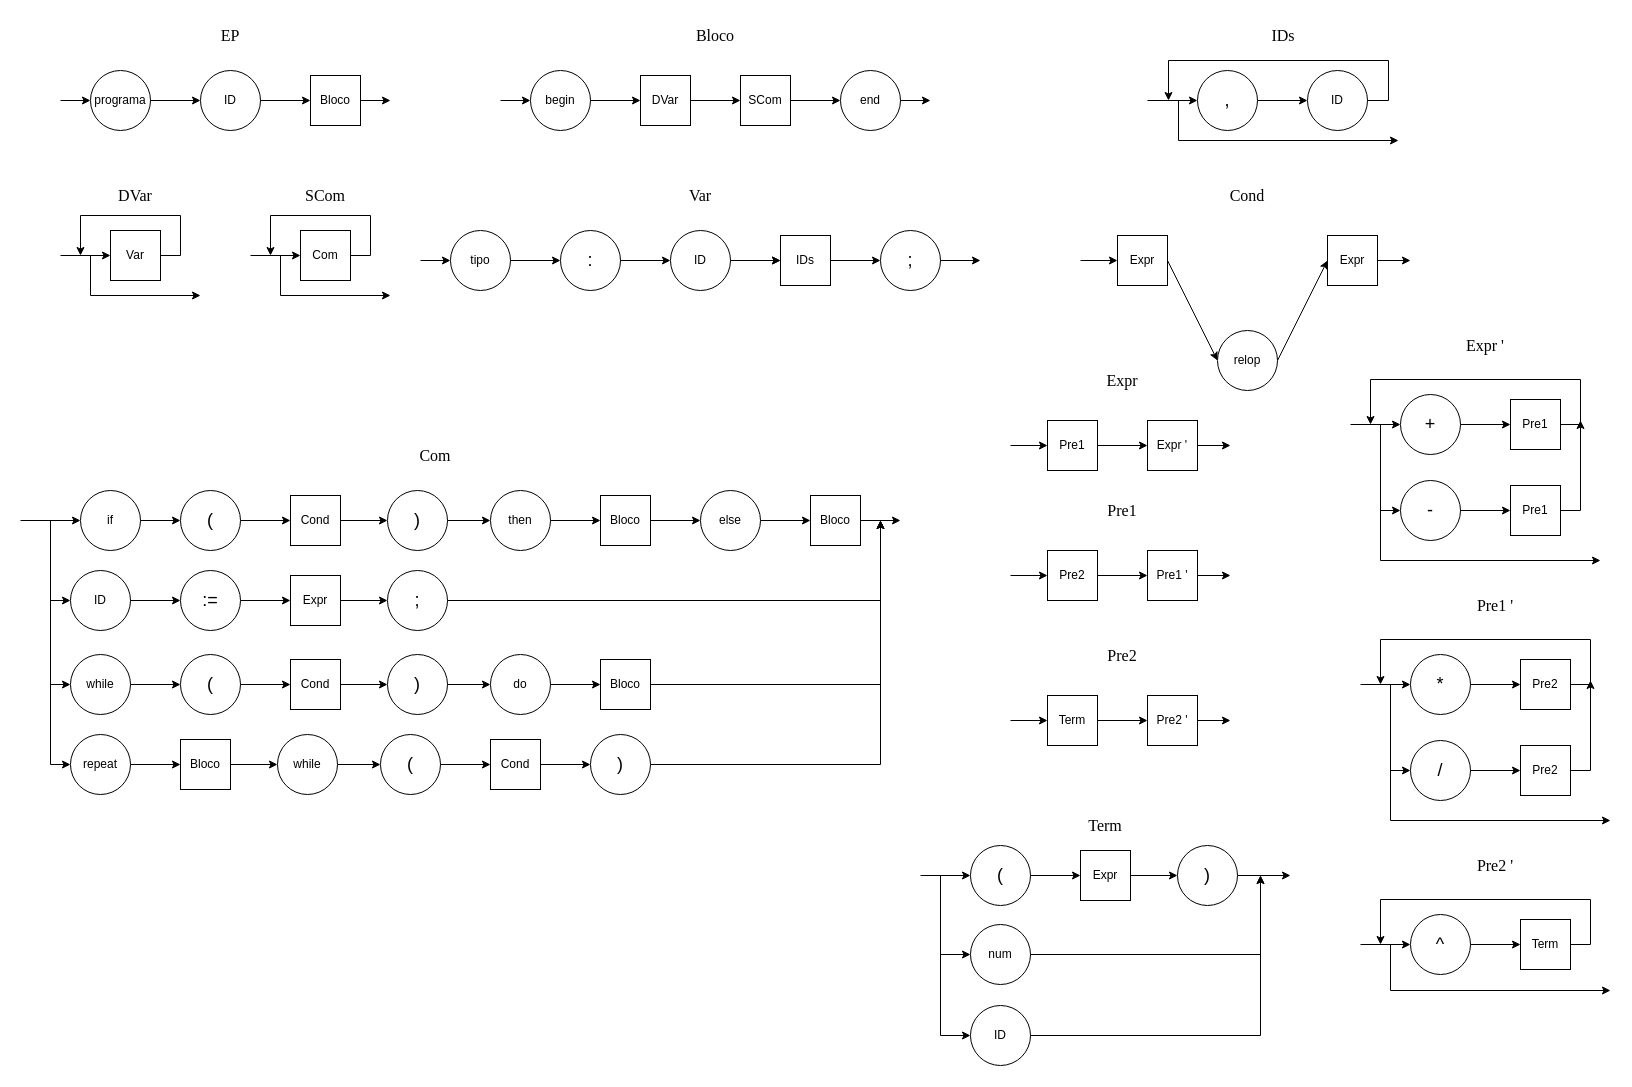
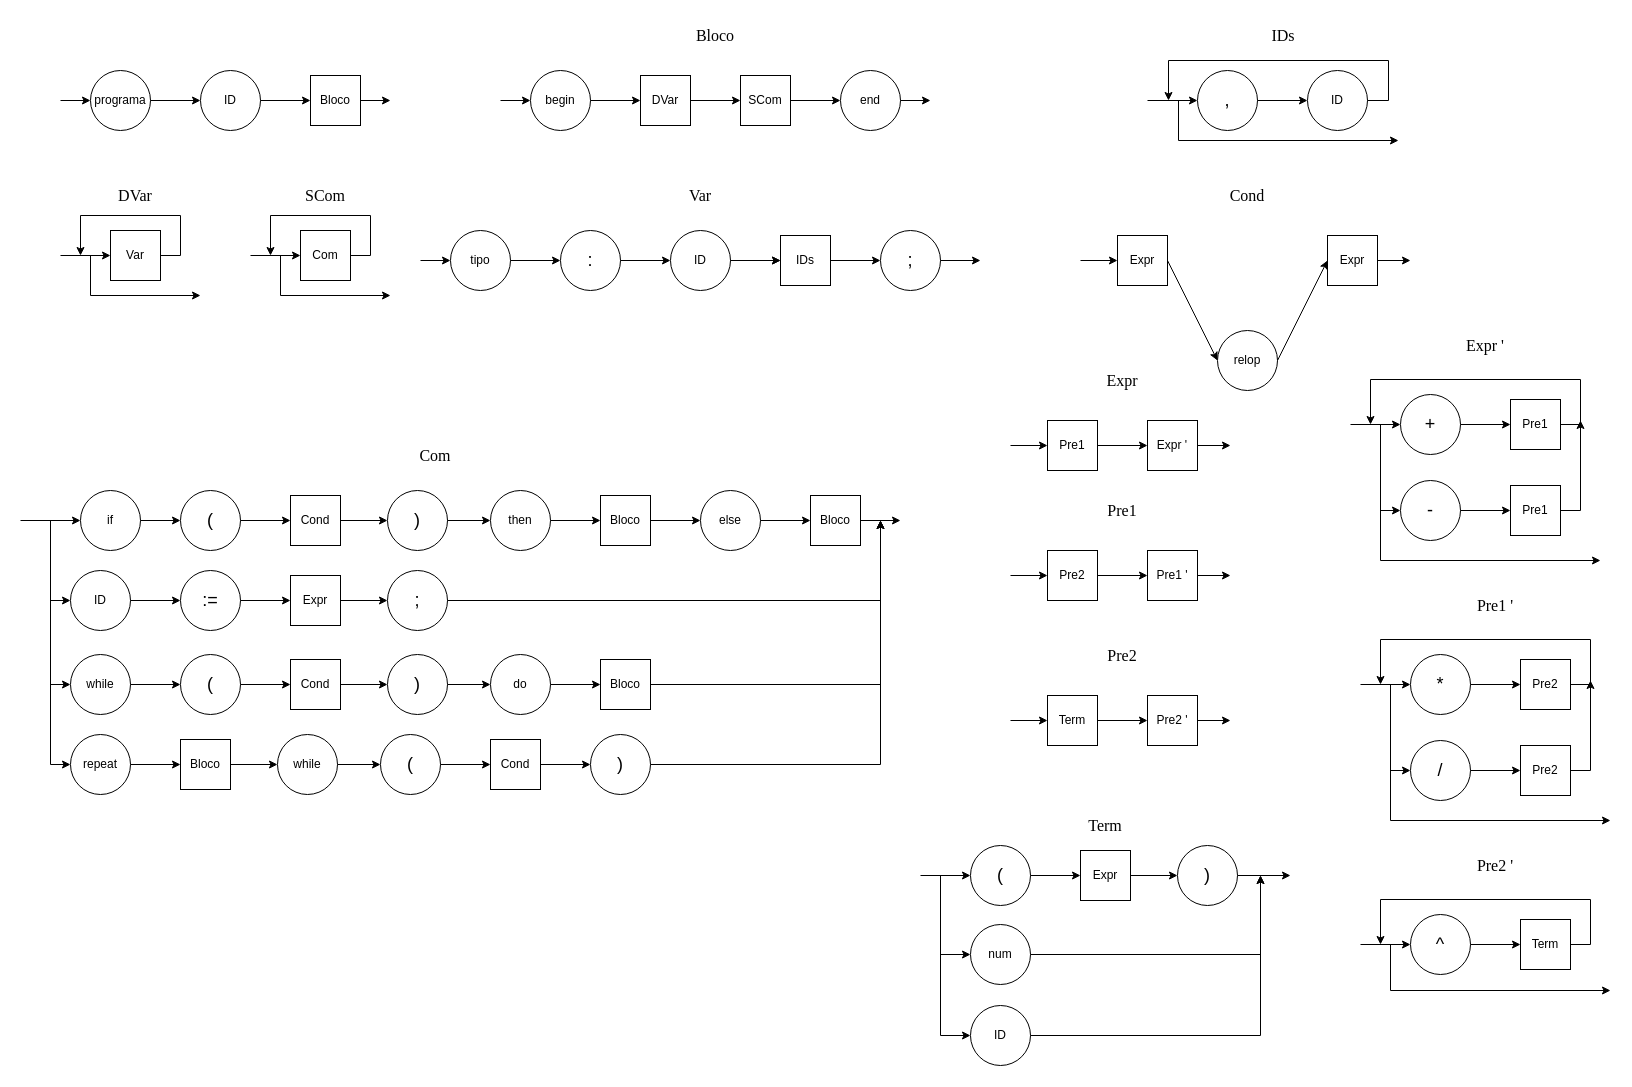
node "EP": removed
